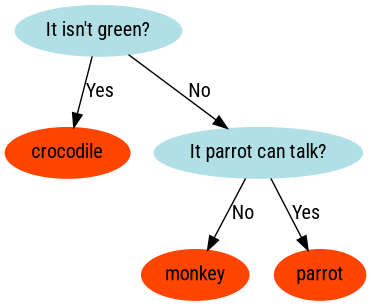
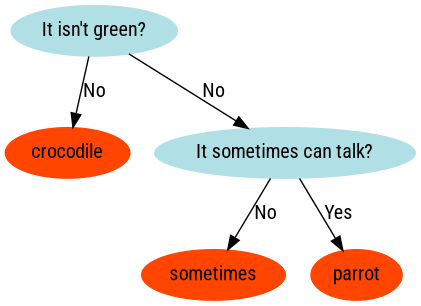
edge "It isn't green?" -> "crocodile": label "Yes" -> "No"
node "It parrot can talk?": label "It parrot can talk?" -> "It sometimes can talk?"
node "monkey": label "monkey" -> "sometimes"
